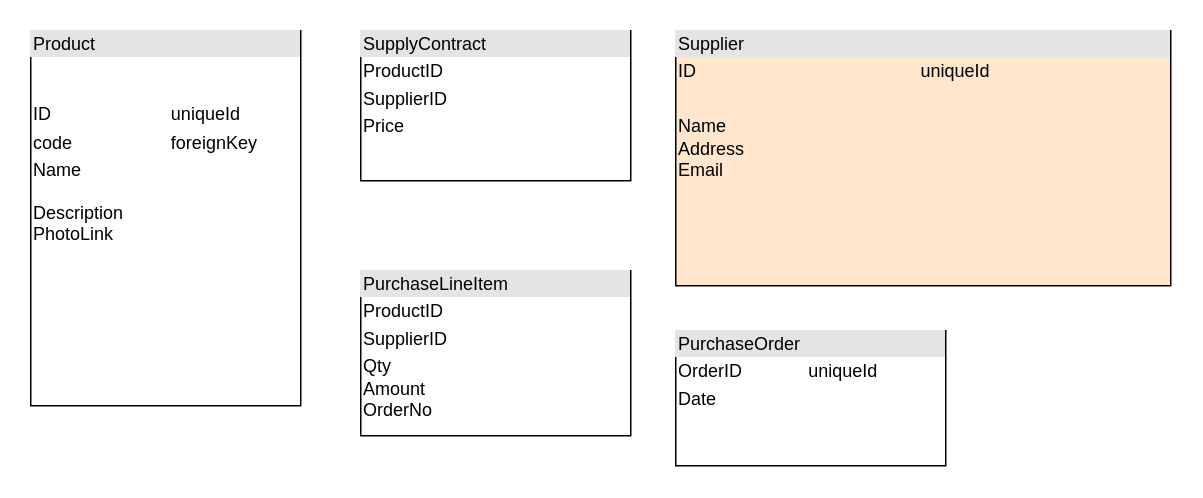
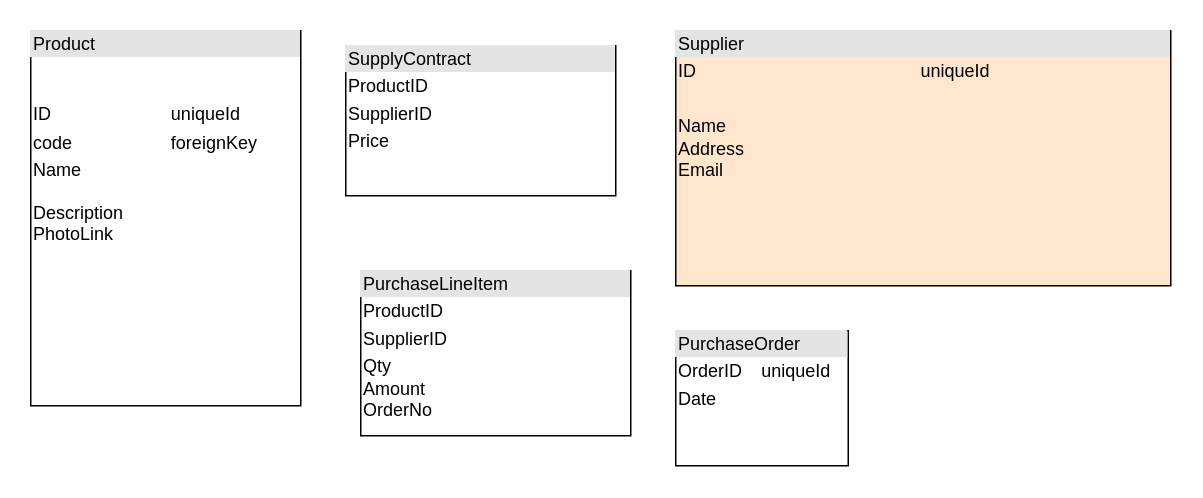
node "SupplyContract ProductID SupplierID Price": moved (496, 106) -> (481, 121)
node "PurchaseOrder OrderID uniqueId Date": size 270x135 -> 173x135
